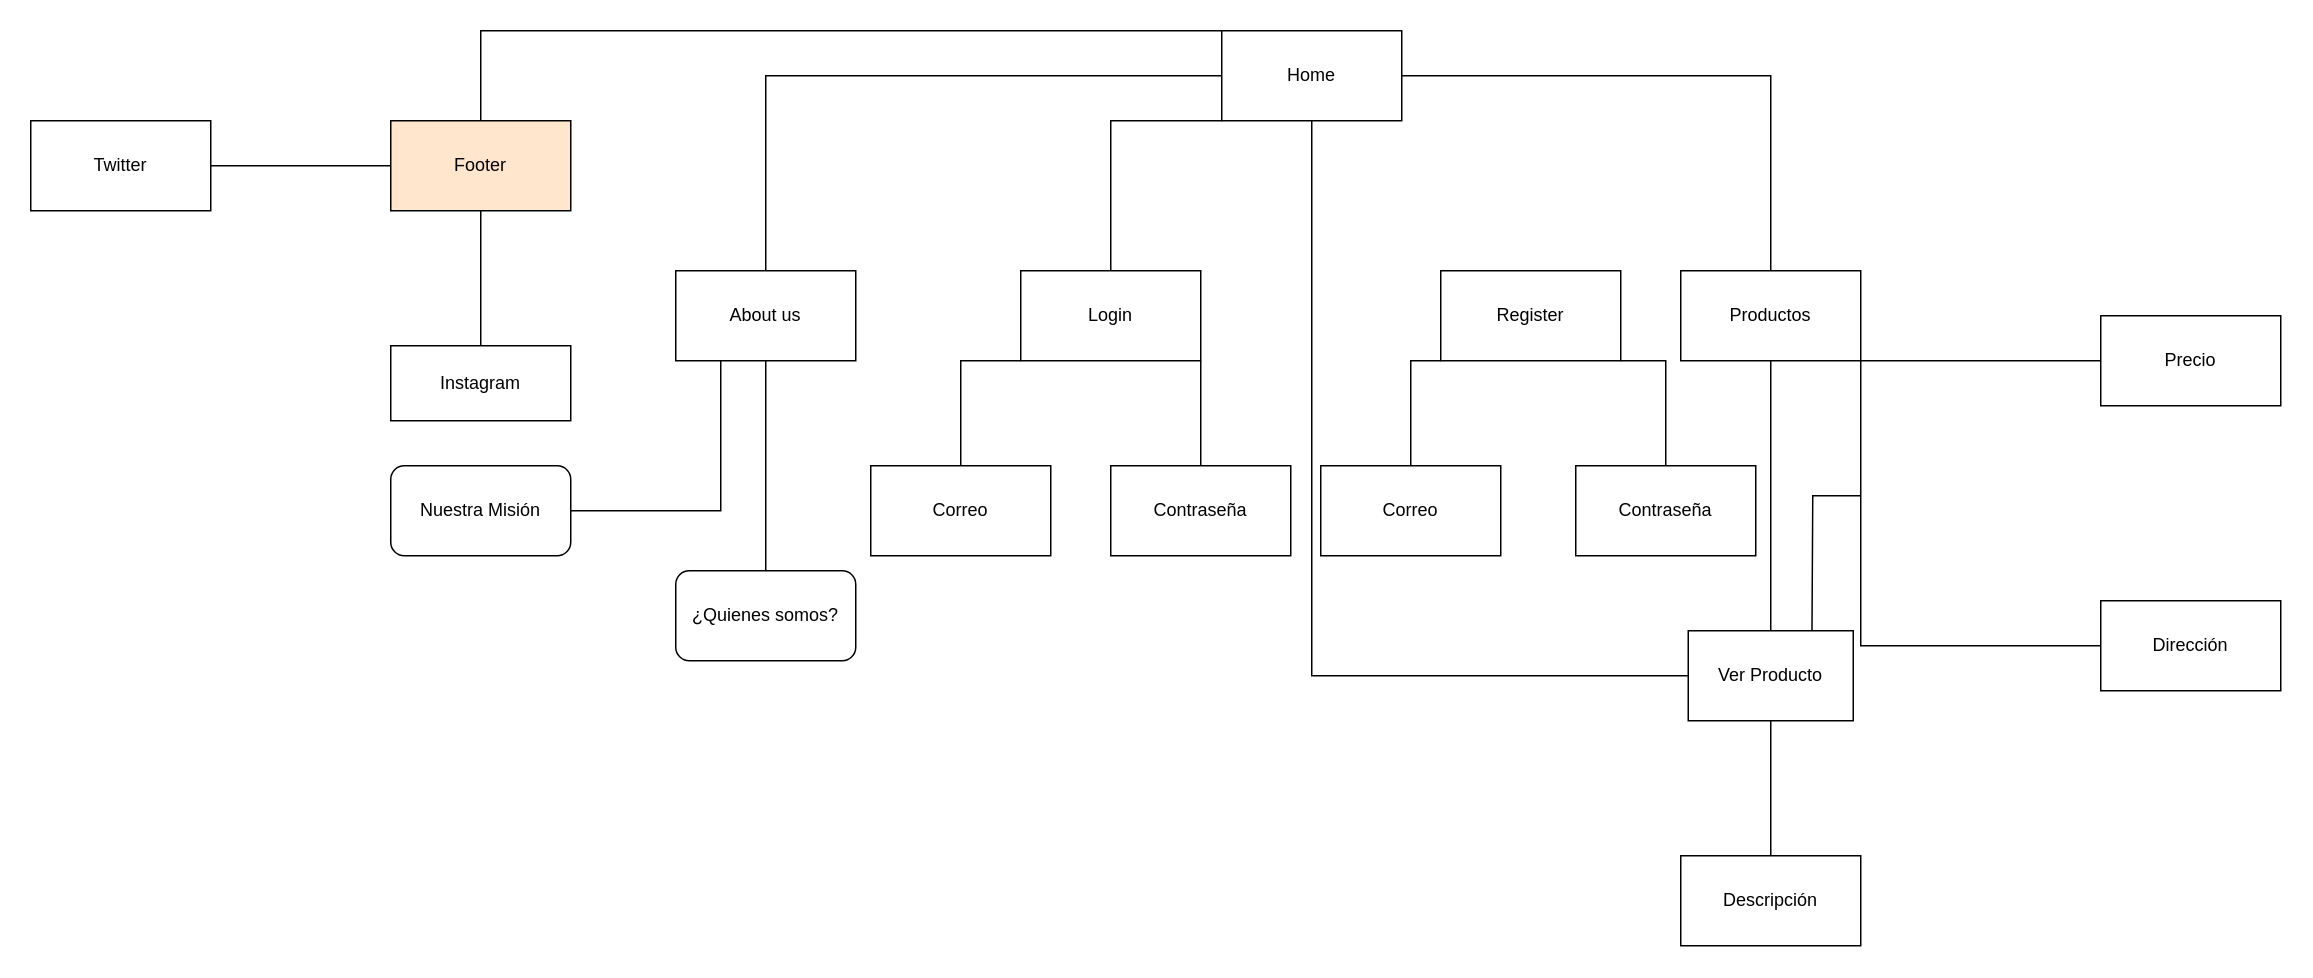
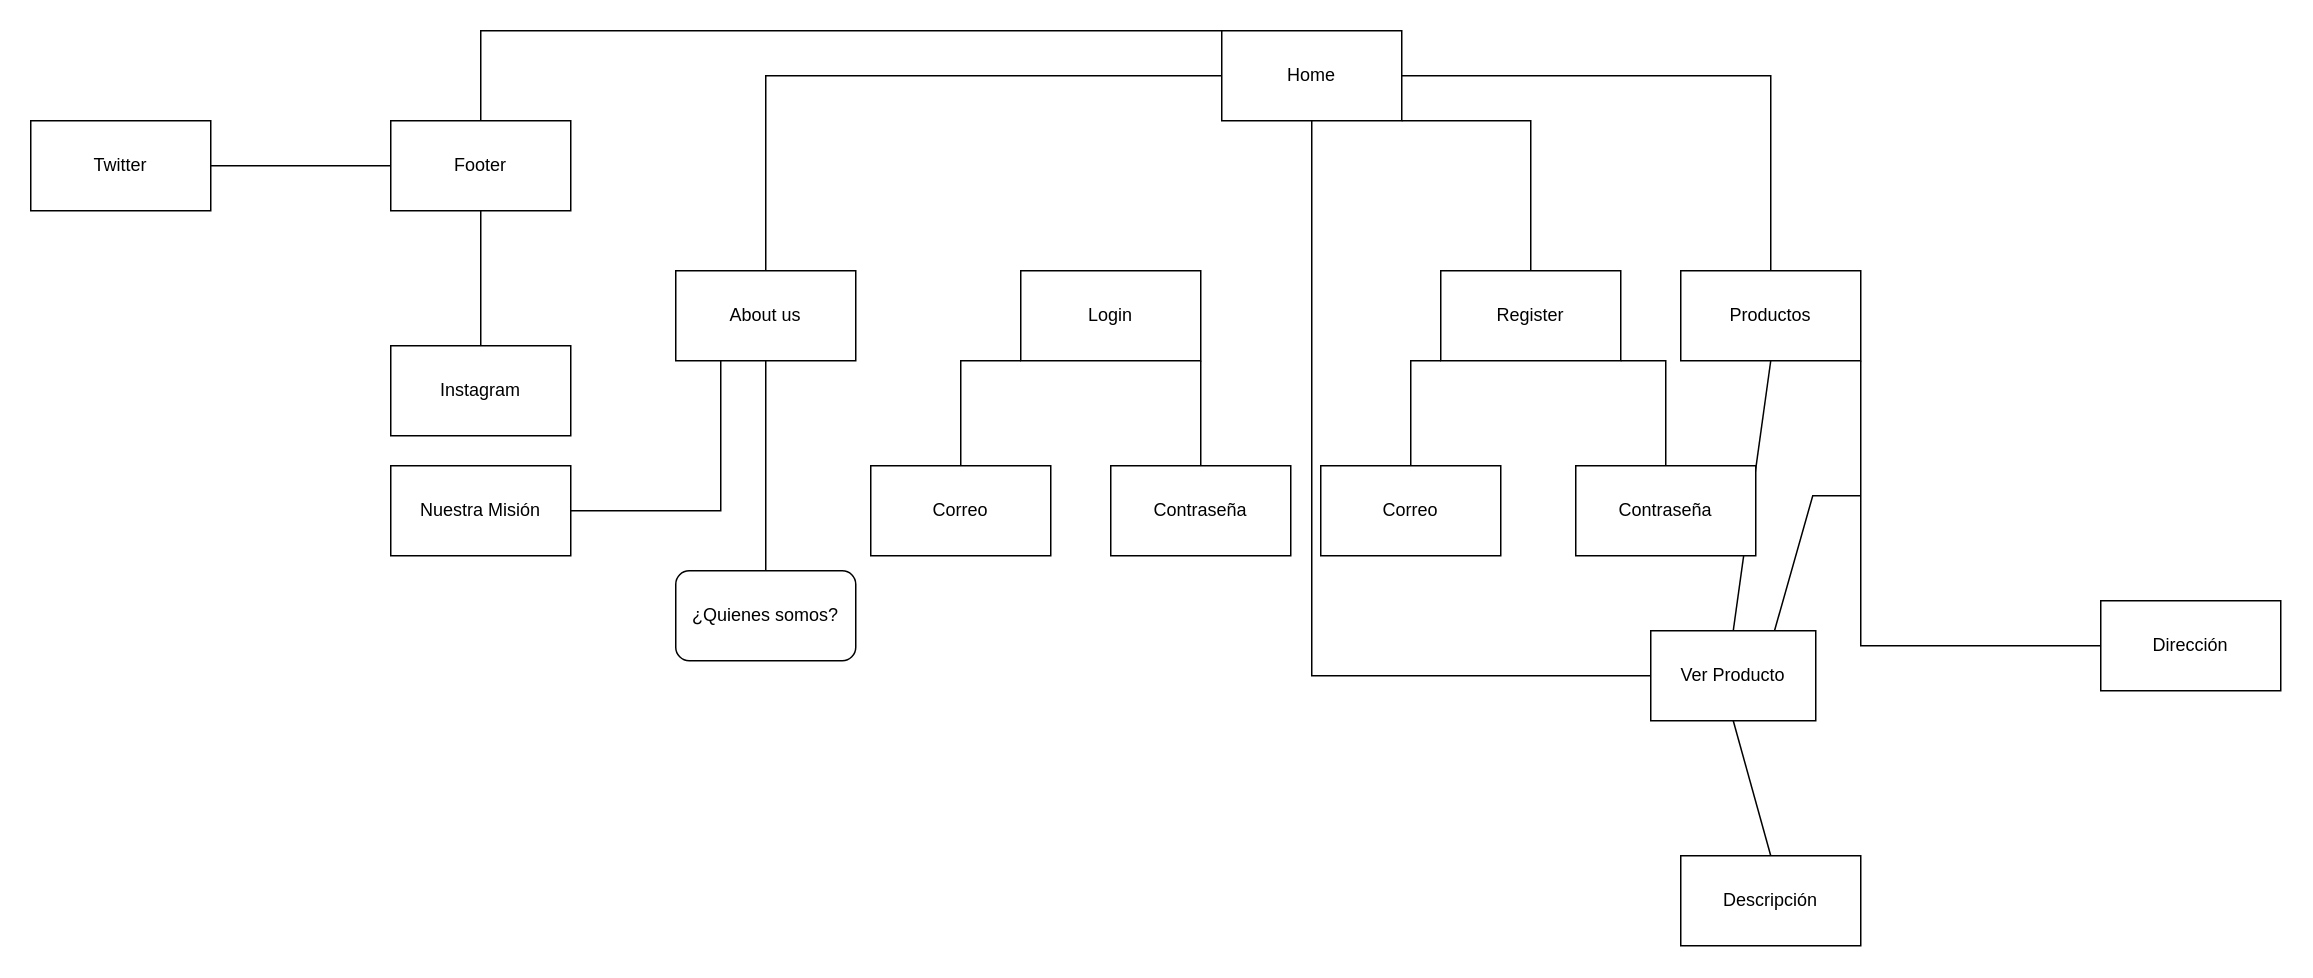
edge "Home" -- "Register": added
edge "Home" -- "Login": removed
node "Footer": fillcolor #ffe6cc -> #ffffff
edge "Productos" -- "Precio": removed
node "Precio": removed
node "Instagram": size 180x75 -> 180x90
node "Nuestra Misión": shape rounded rectangle -> rectangle
node "Ver Producto": moved (1771, 676) -> (1733, 676)
